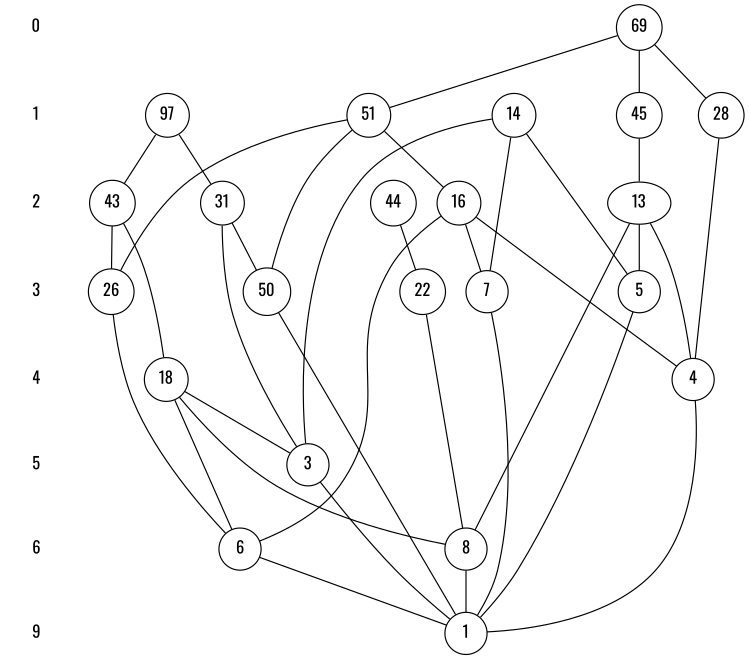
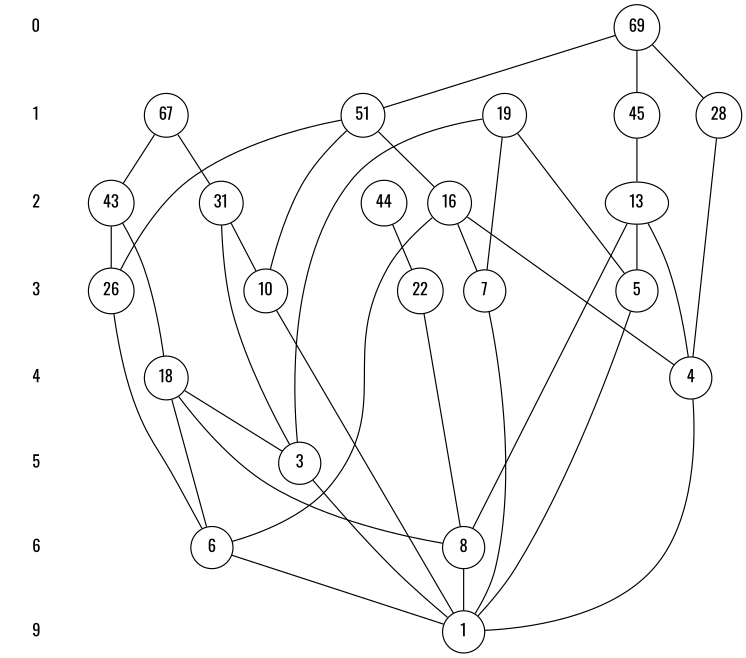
node "97": label "97" -> "67"
node "14": label "14" -> "19"
node "50": label "50" -> "10"
